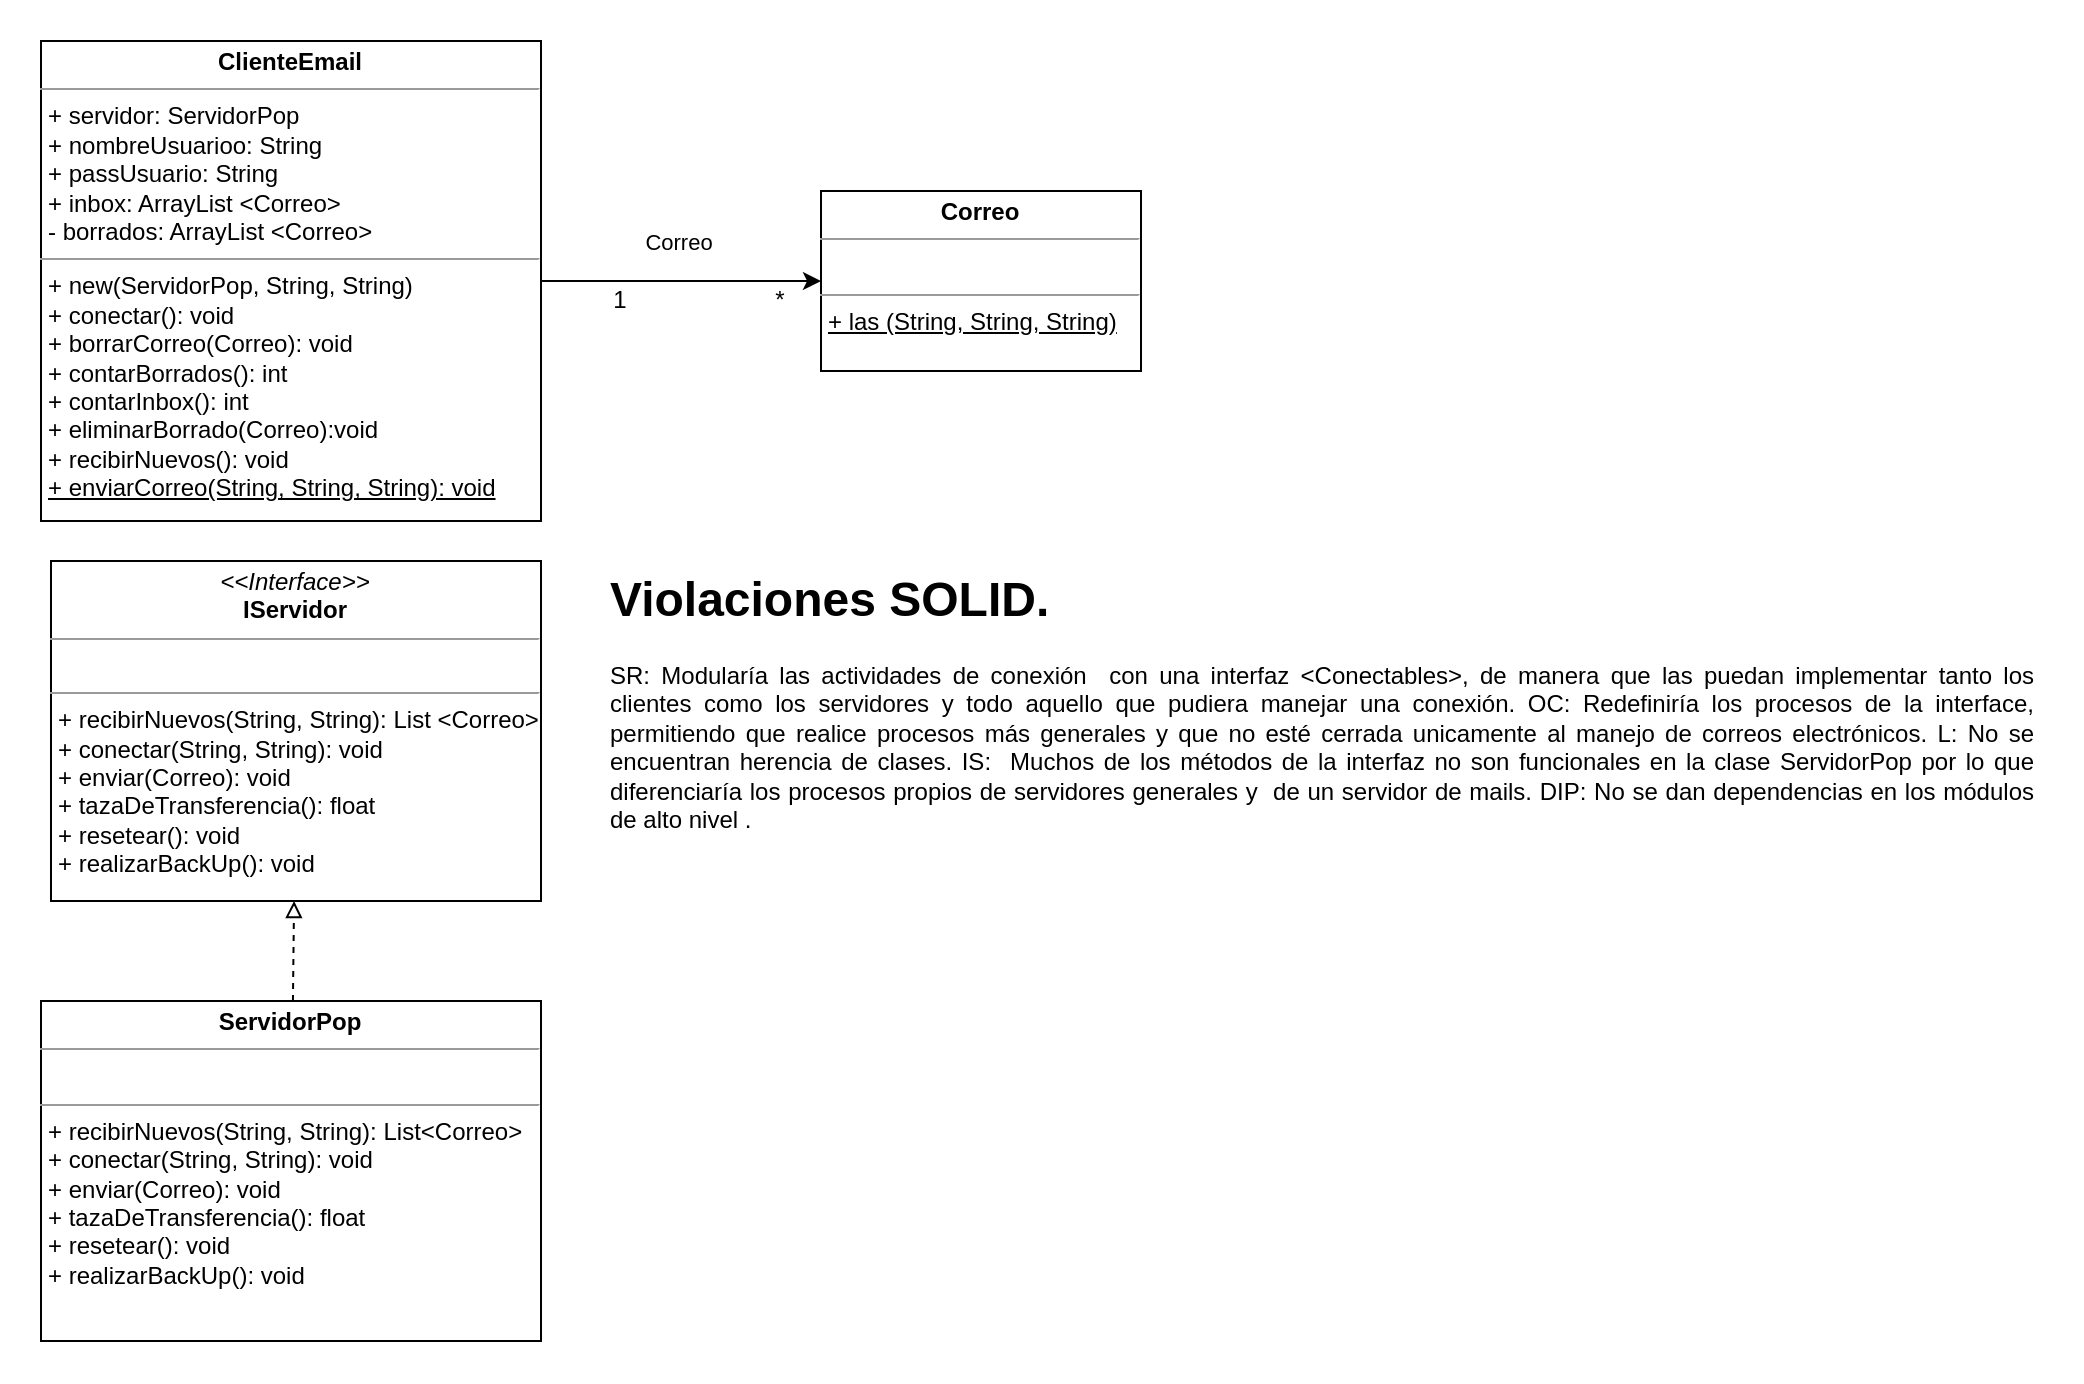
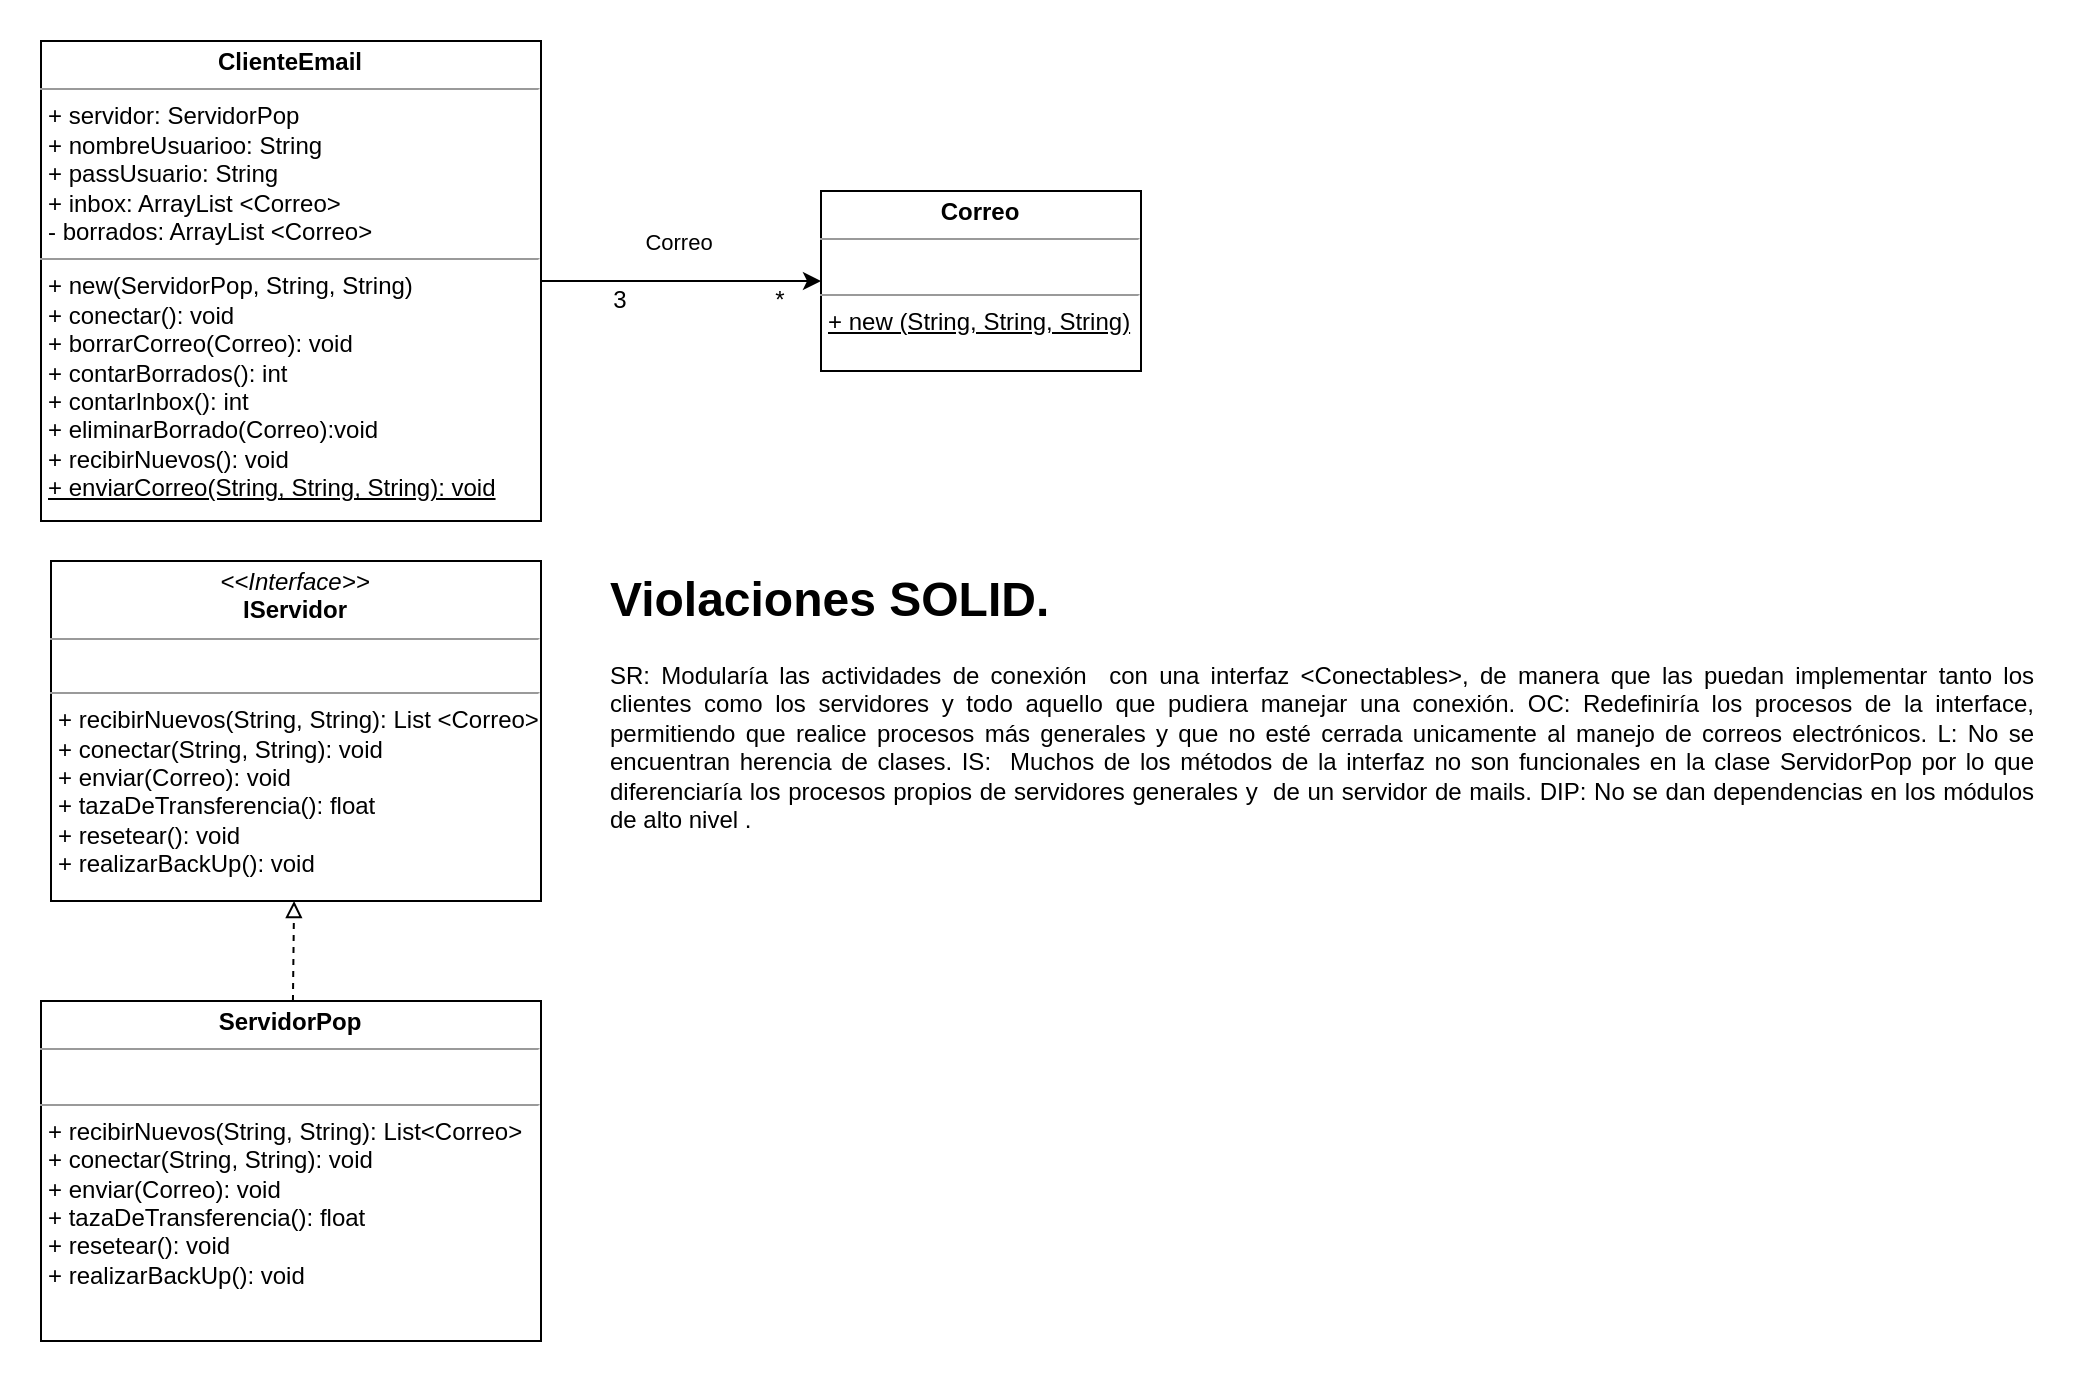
node "Correo + las (String, String, String)": label "Correo + las (String, String, String)" -> "Correo + new (String, String, String)"
node "1": label "1" -> "3"
